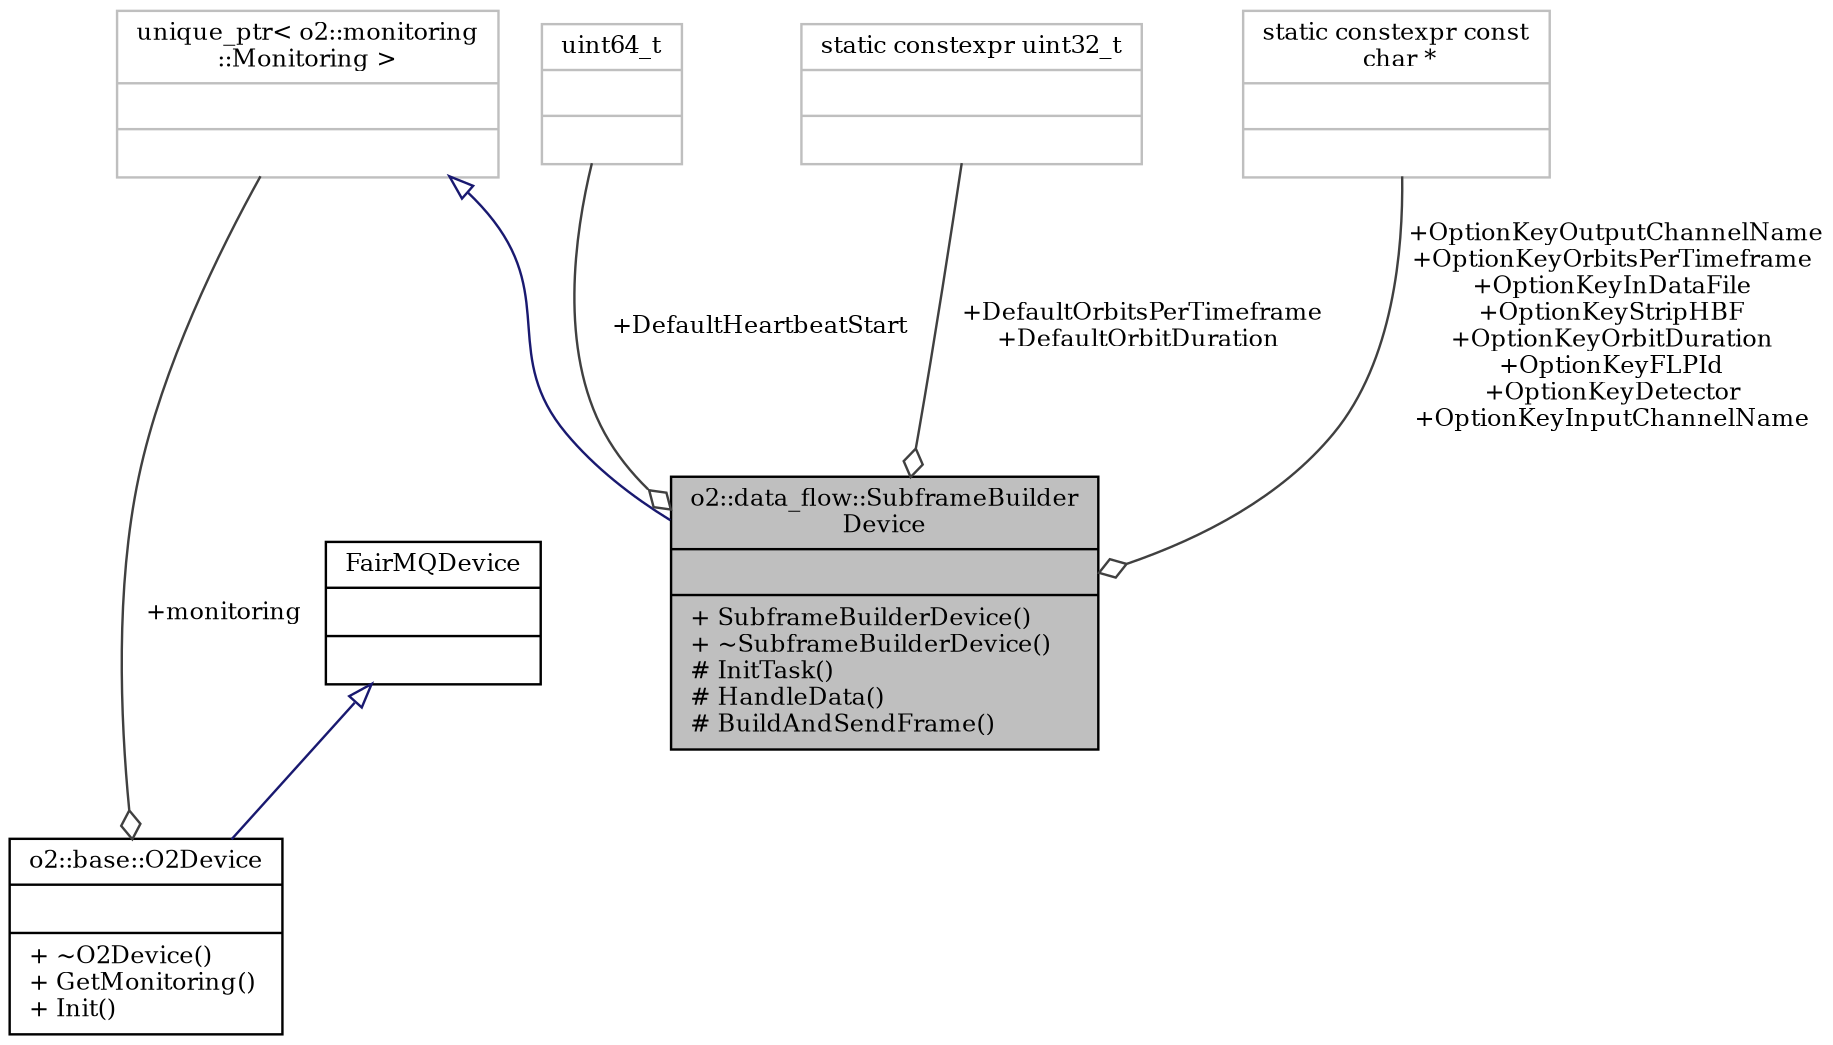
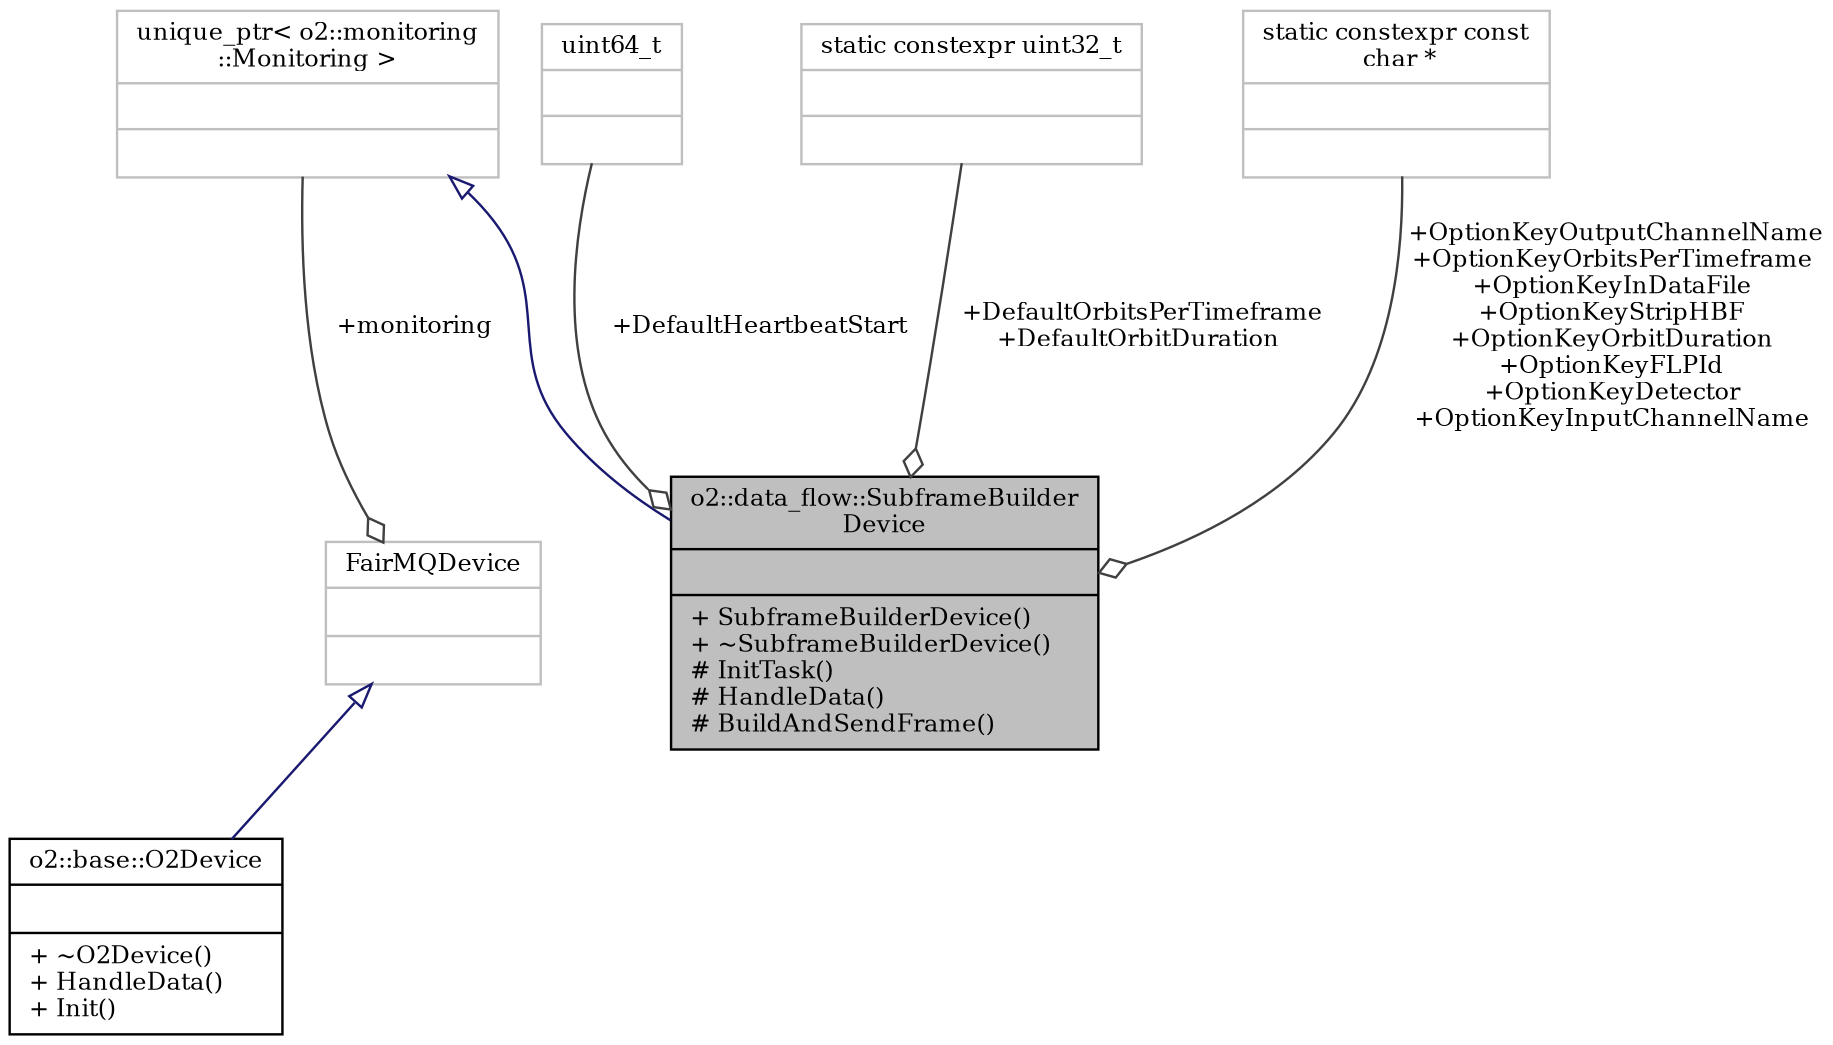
edge "unique_ptr< o2::monitoring" -> "o2::base::O2Device": now "unique_ptr< o2::monitoring" -> "FairMQDevice"
node "FairMQDevice": color black -> grey75
node "o2::base::O2Device": text "+ GetMonitoring()" -> "+ HandleData()"
